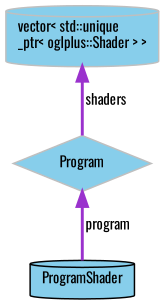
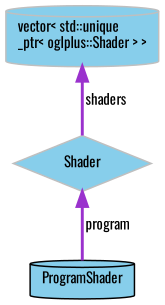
node "Program": label "Program" -> "Shader"
